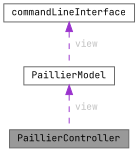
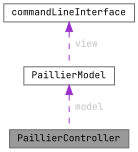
edge "PaillierController" -> "PaillierModel": label " view" -> " model"
